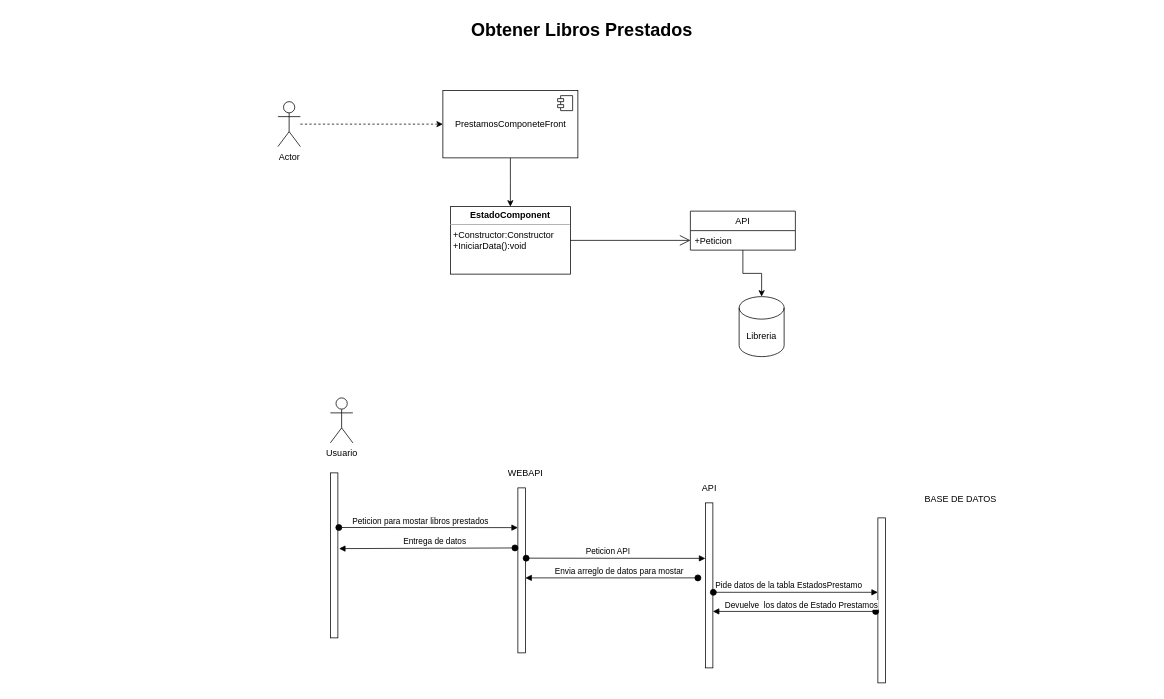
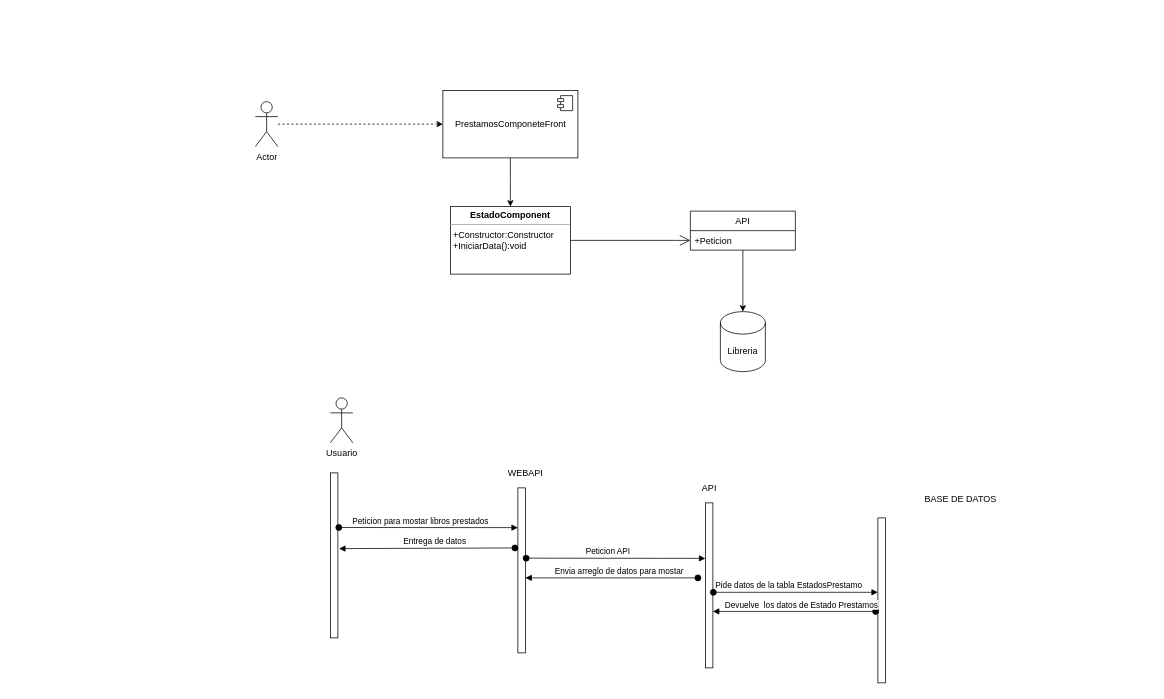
node "Obtener Libros Prestados": removed
node "Actor": moved (289, 124) -> (267, 124)
node "Libreria": moved (762, 327) -> (743, 342)
